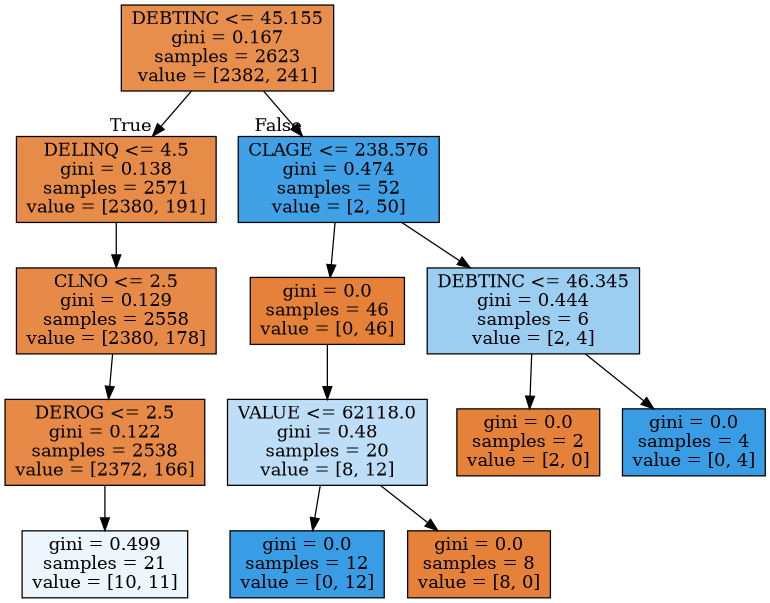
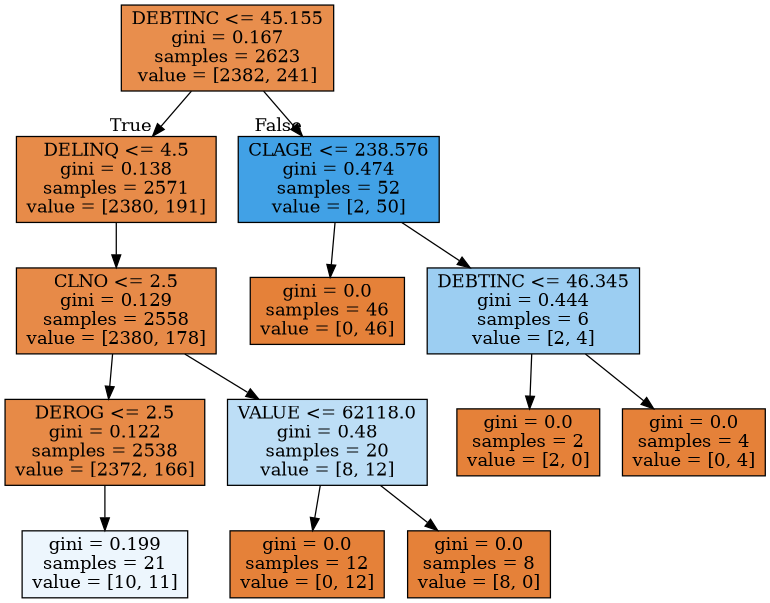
edge "gini = 0.0 samples = 46 value = [0, 46]" -> "VALUE <= 62118.0 gini = 0.48 samples = 20 value = [8, 12]": now "CLNO <= 2.5 gini = 0.129 samples = 2558 value = [2380, 178]" -> "VALUE <= 62118.0 gini = 0.48 samples = 20 value = [8, 12]"
node "gini = 0.0 samples = 4 value = [0, 4]": fillcolor #399de5 -> #e58139
node "gini = 0.499 samples = 21 value = [10, 11]": label "gini = 0.499 samples = 21 value = [10, 11]" -> "gini = 0.199 samples = 21 value = [10, 11]"
node "gini = 0.0 samples = 12 value = [0, 12]": fillcolor #399de5 -> #e58139
